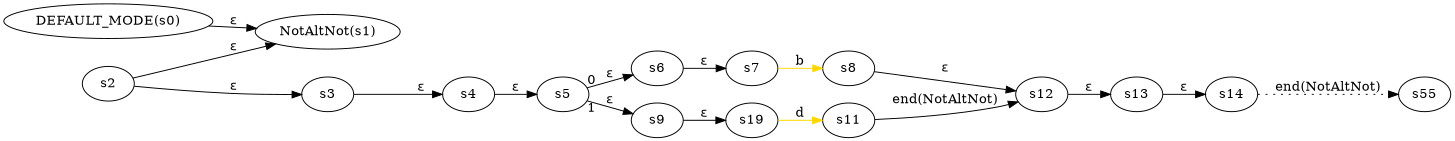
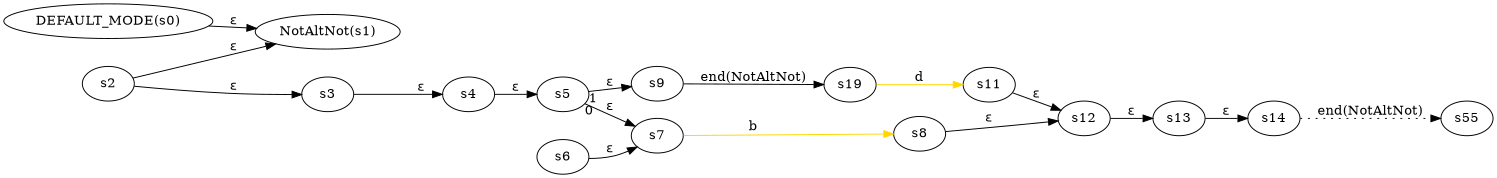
edge "s5" -> "s6": now "s5" -> "s7"
edge "s11" -> "s12": label "end(NotAltNot)" -> "ε"
edge "s9" -> "s19": label "ε" -> "end(NotAltNot)"
